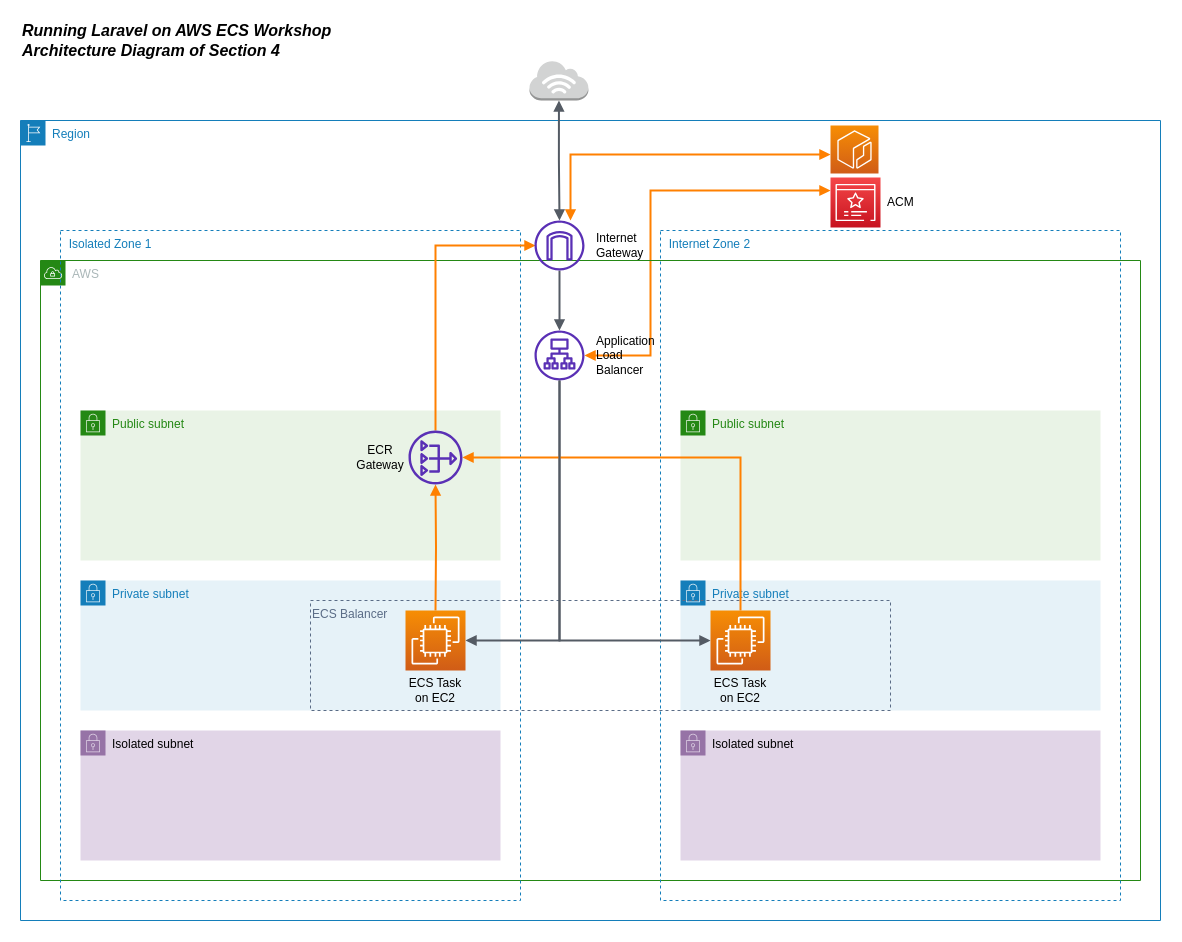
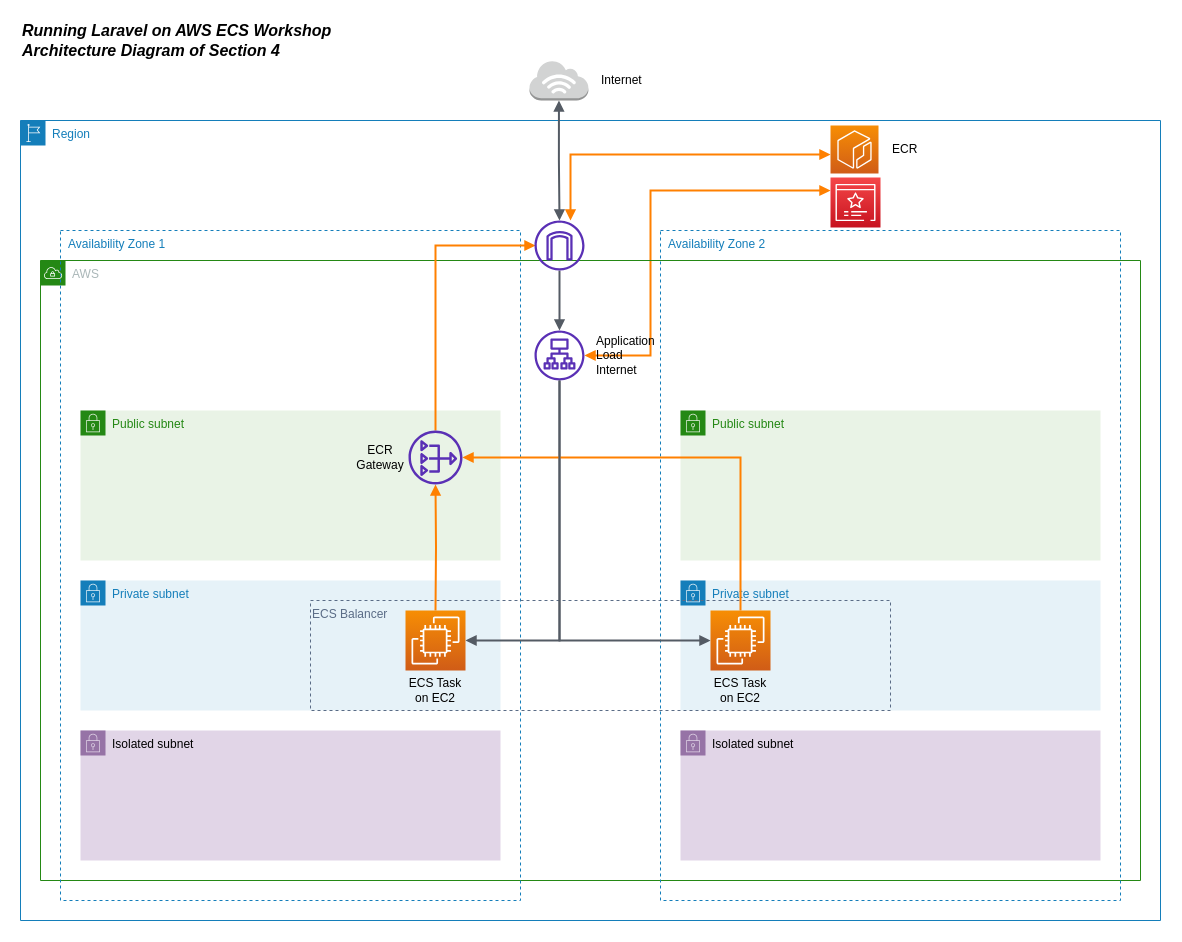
node "Internet": added
node "ECR": added
node "ACM": removed
node "Isolated Zone 1": label "Isolated Zone 1" -> "Availability Zone 1"
node "Internet Zone 2": label "Internet Zone 2" -> "Availability Zone 2"
node "Internet Gateway": removed
node "Application Load Balancer": label "Application Load Balancer" -> "Application Load Internet"
